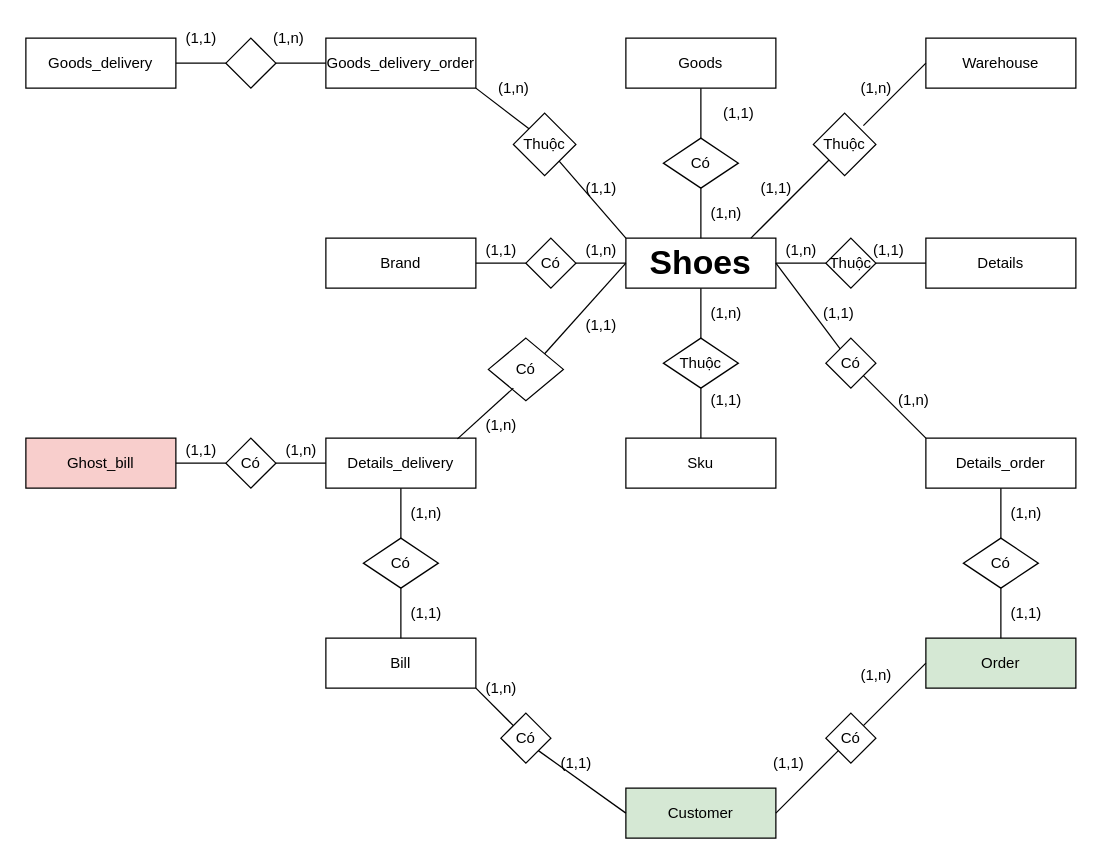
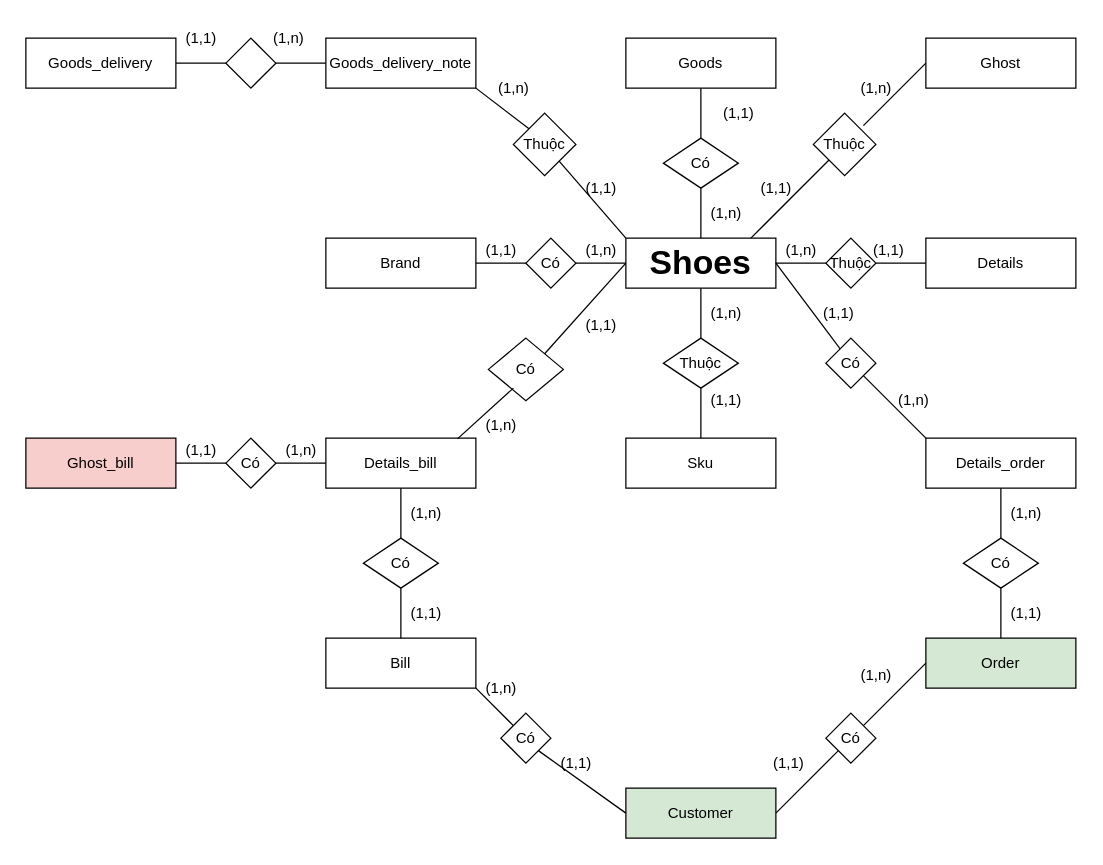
node "Goods_delivery_order": label "Goods_delivery_order" -> "Goods_delivery_note"
node "Warehouse": label "Warehouse" -> "Ghost"
node "Details_delivery": label "Details_delivery" -> "Details_bill"
